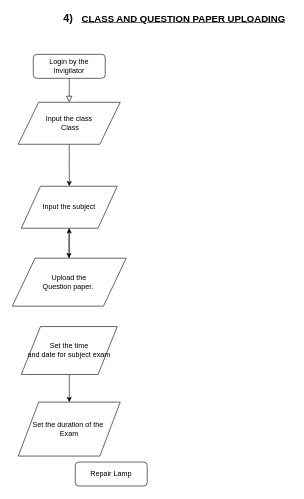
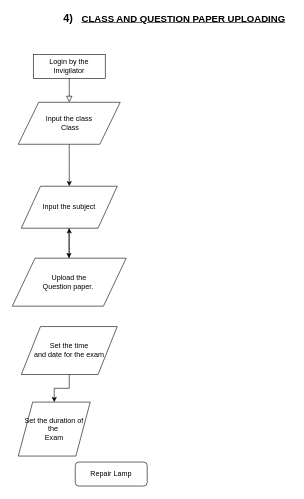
node "Login by the Invigilator": shape rounded rectangle -> rectangle
node "Set the time and date for subject exam": label "Set the time and date for subject exam" -> "Set the time and date for the exam"
node "Set the duration of the Exam": size 102x54 -> 72x54
